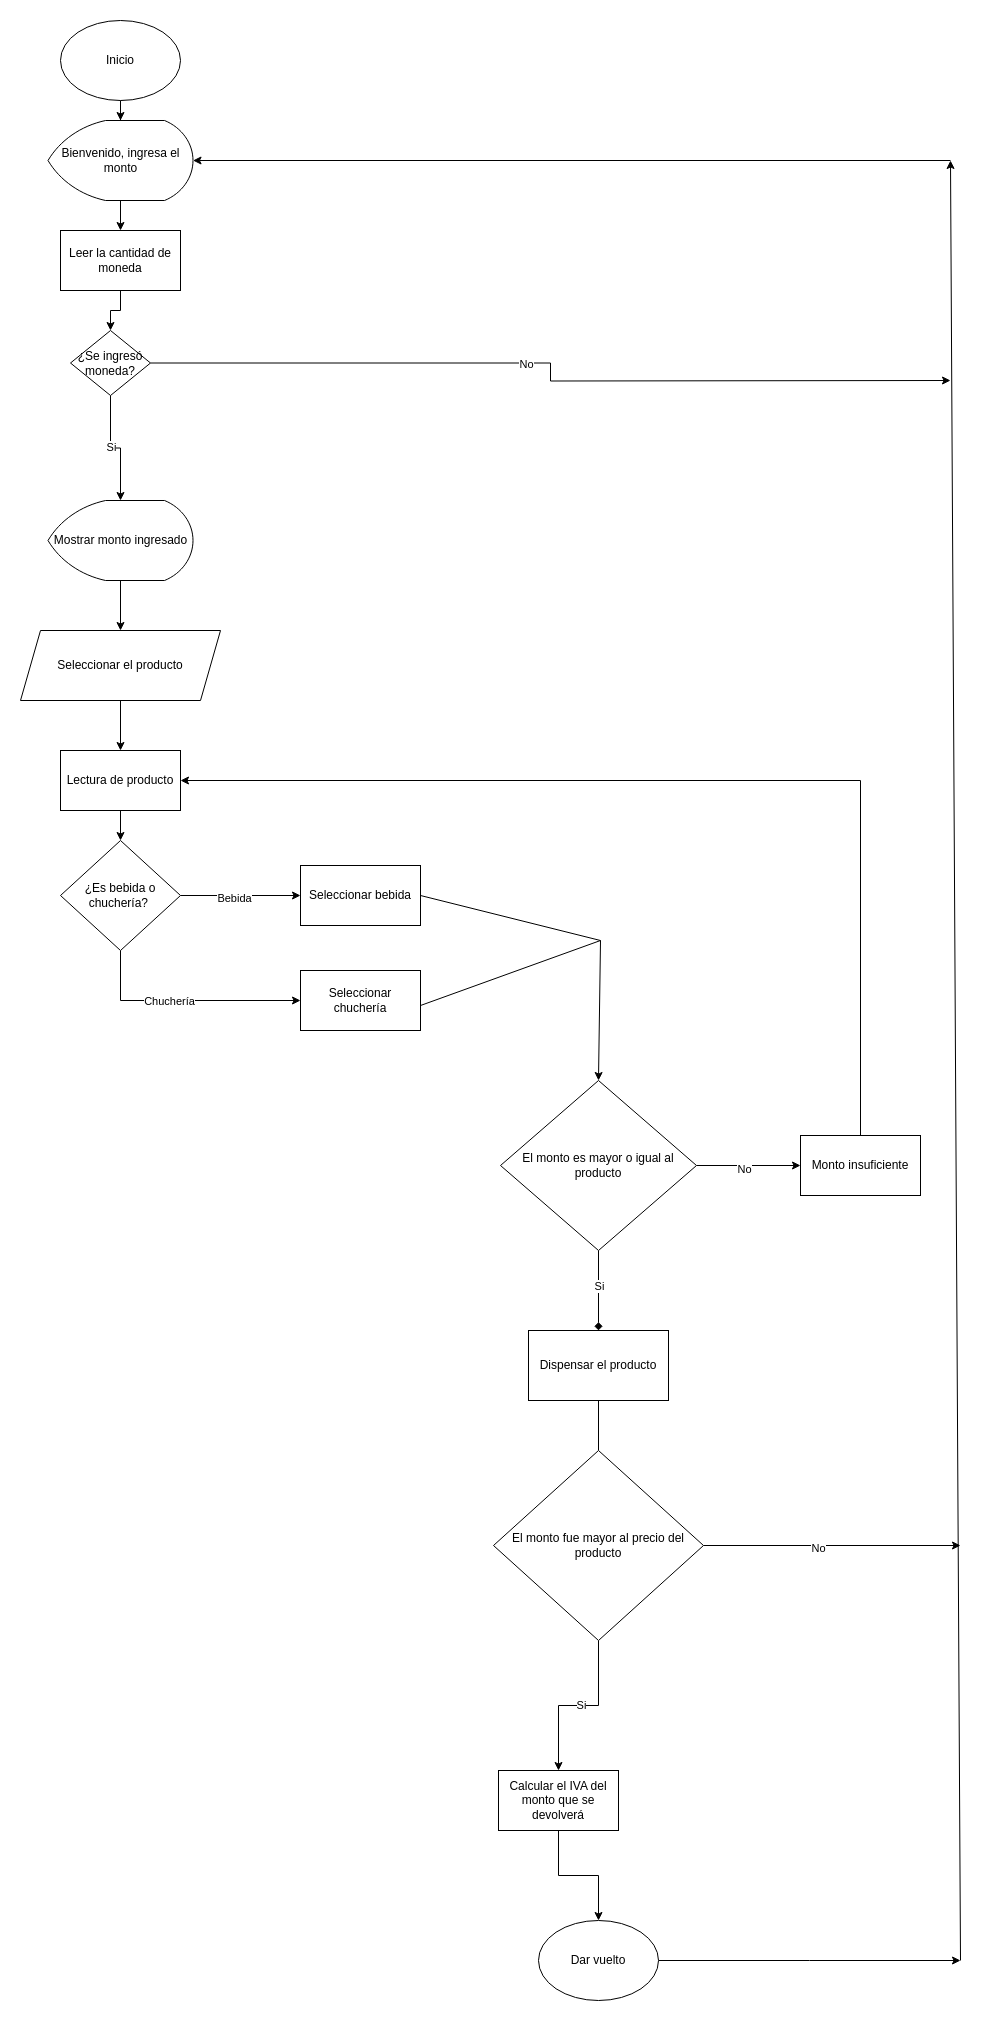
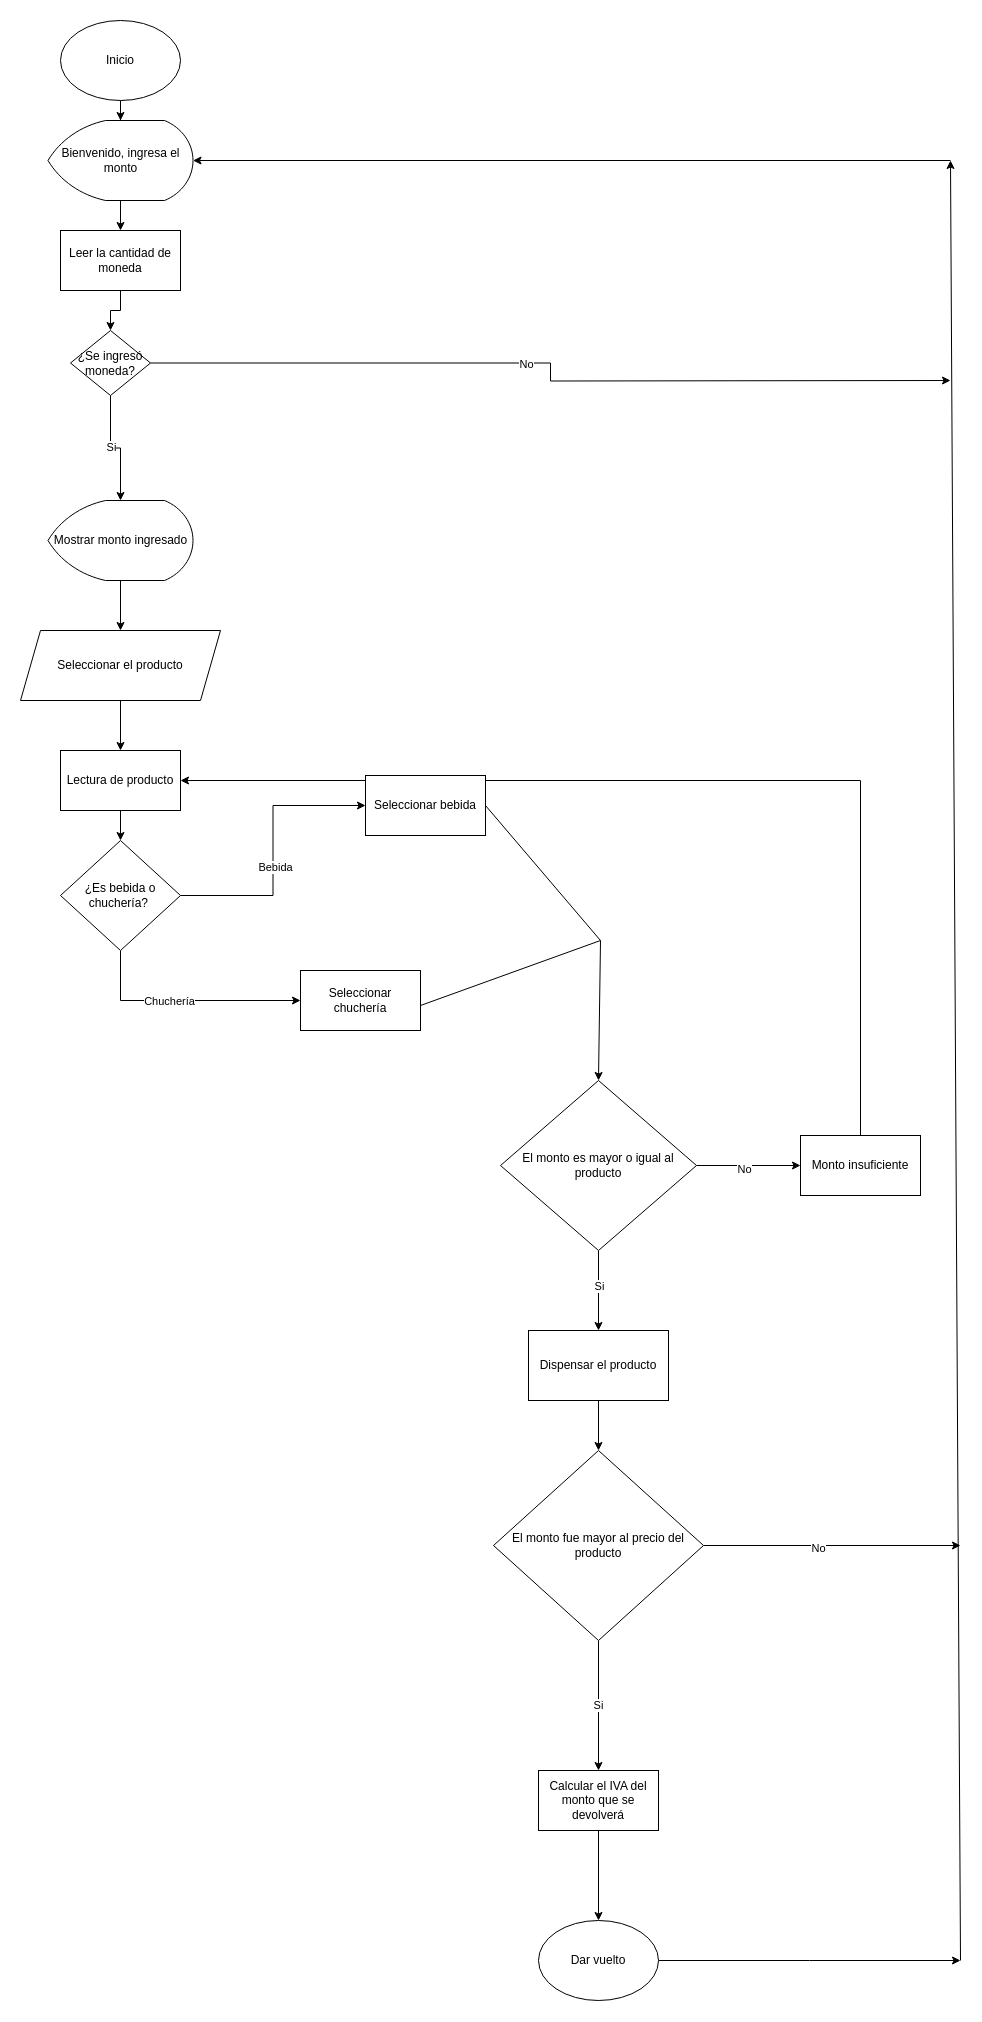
node "Seleccionar bebida": moved (361, 896) -> (426, 806)
edge "El monto es mayor o igual al producto" -> "Dispensar el producto": arrowhead diamond -> classic
edge "Dispensar el producto" -- "El monto fue mayor al precio del producto": arrowhead none -> classic
node "Calcular el IVA del monto que se devolverá": moved (559, 1801) -> (599, 1801)
